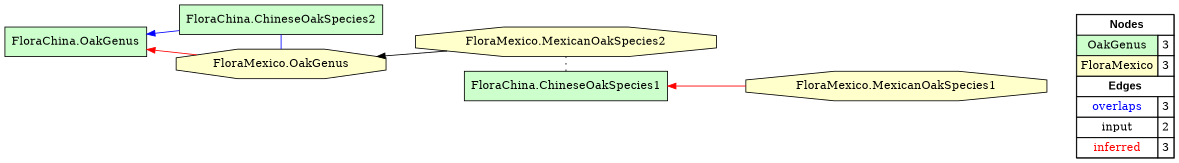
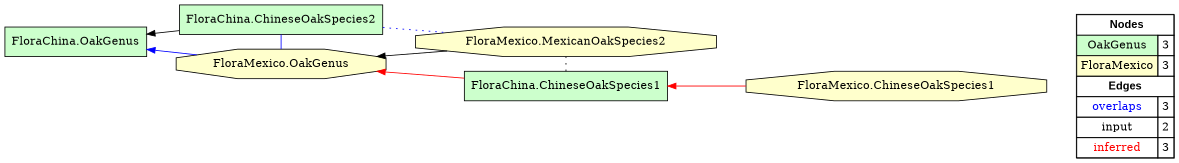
edge "FloraChina.ChineseOakSpecies2" -- "FloraMexico.MexicanOakSpecies2": added
edge "FloraChina.ChineseOakSpecies2" -> "FloraChina.OakGenus": color #0000ff -> #000000
edge "FloraMexico.OakGenus" -> "FloraChina.OakGenus": color #ff0000 -> #0000ff
edge "FloraChina.ChineseOakSpecies1" -> "FloraMexico.OakGenus": added
node "FloraMexico.MexicanOakSpecies1": label "FloraMexico.MexicanOakSpecies1" -> "FloraMexico.ChineseOakSpecies1"
